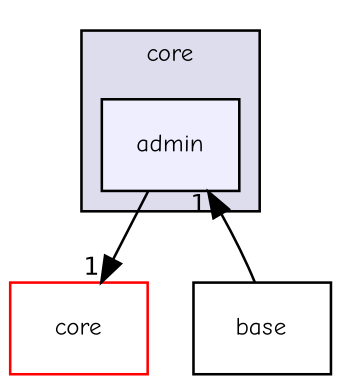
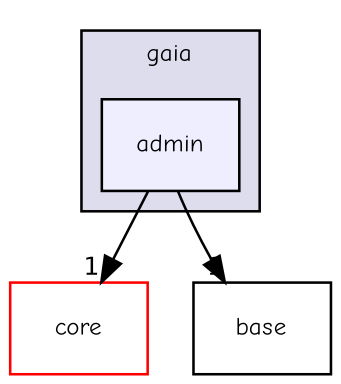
cluster "core": label "core" -> "gaia"
edge "base" -> "admin": reversed
